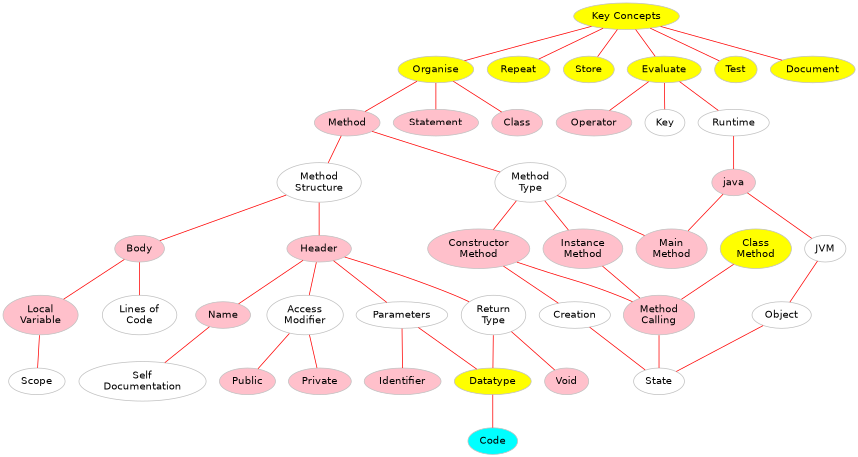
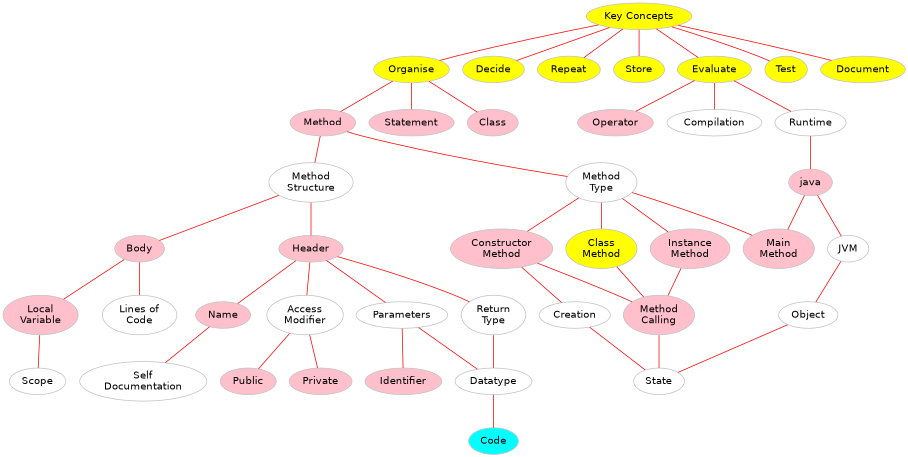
node "Decide": added
node "Key": label "Key" -> "Compilation"
edge "Method Type" -- "Class Method": added
node "Datatype": fillcolor yellow -> white
node "Void": removed
